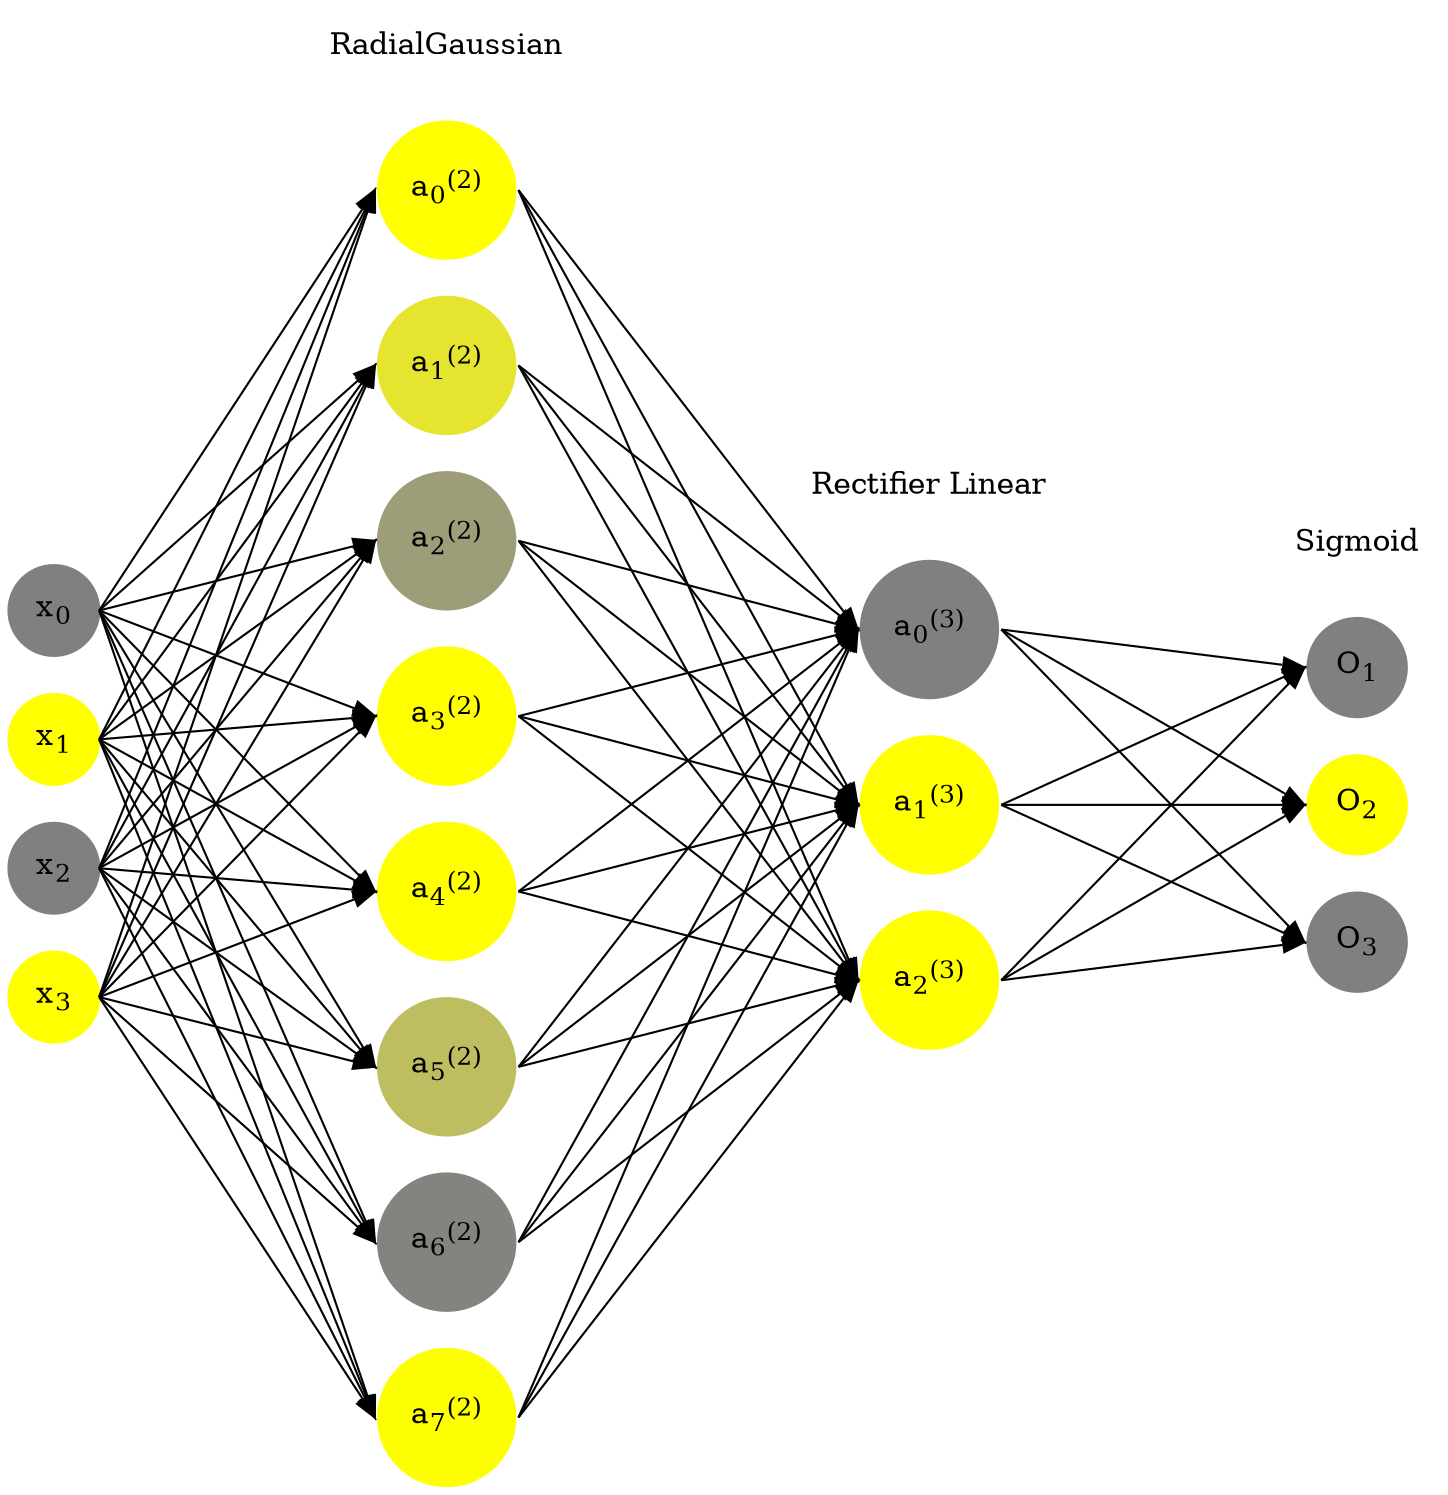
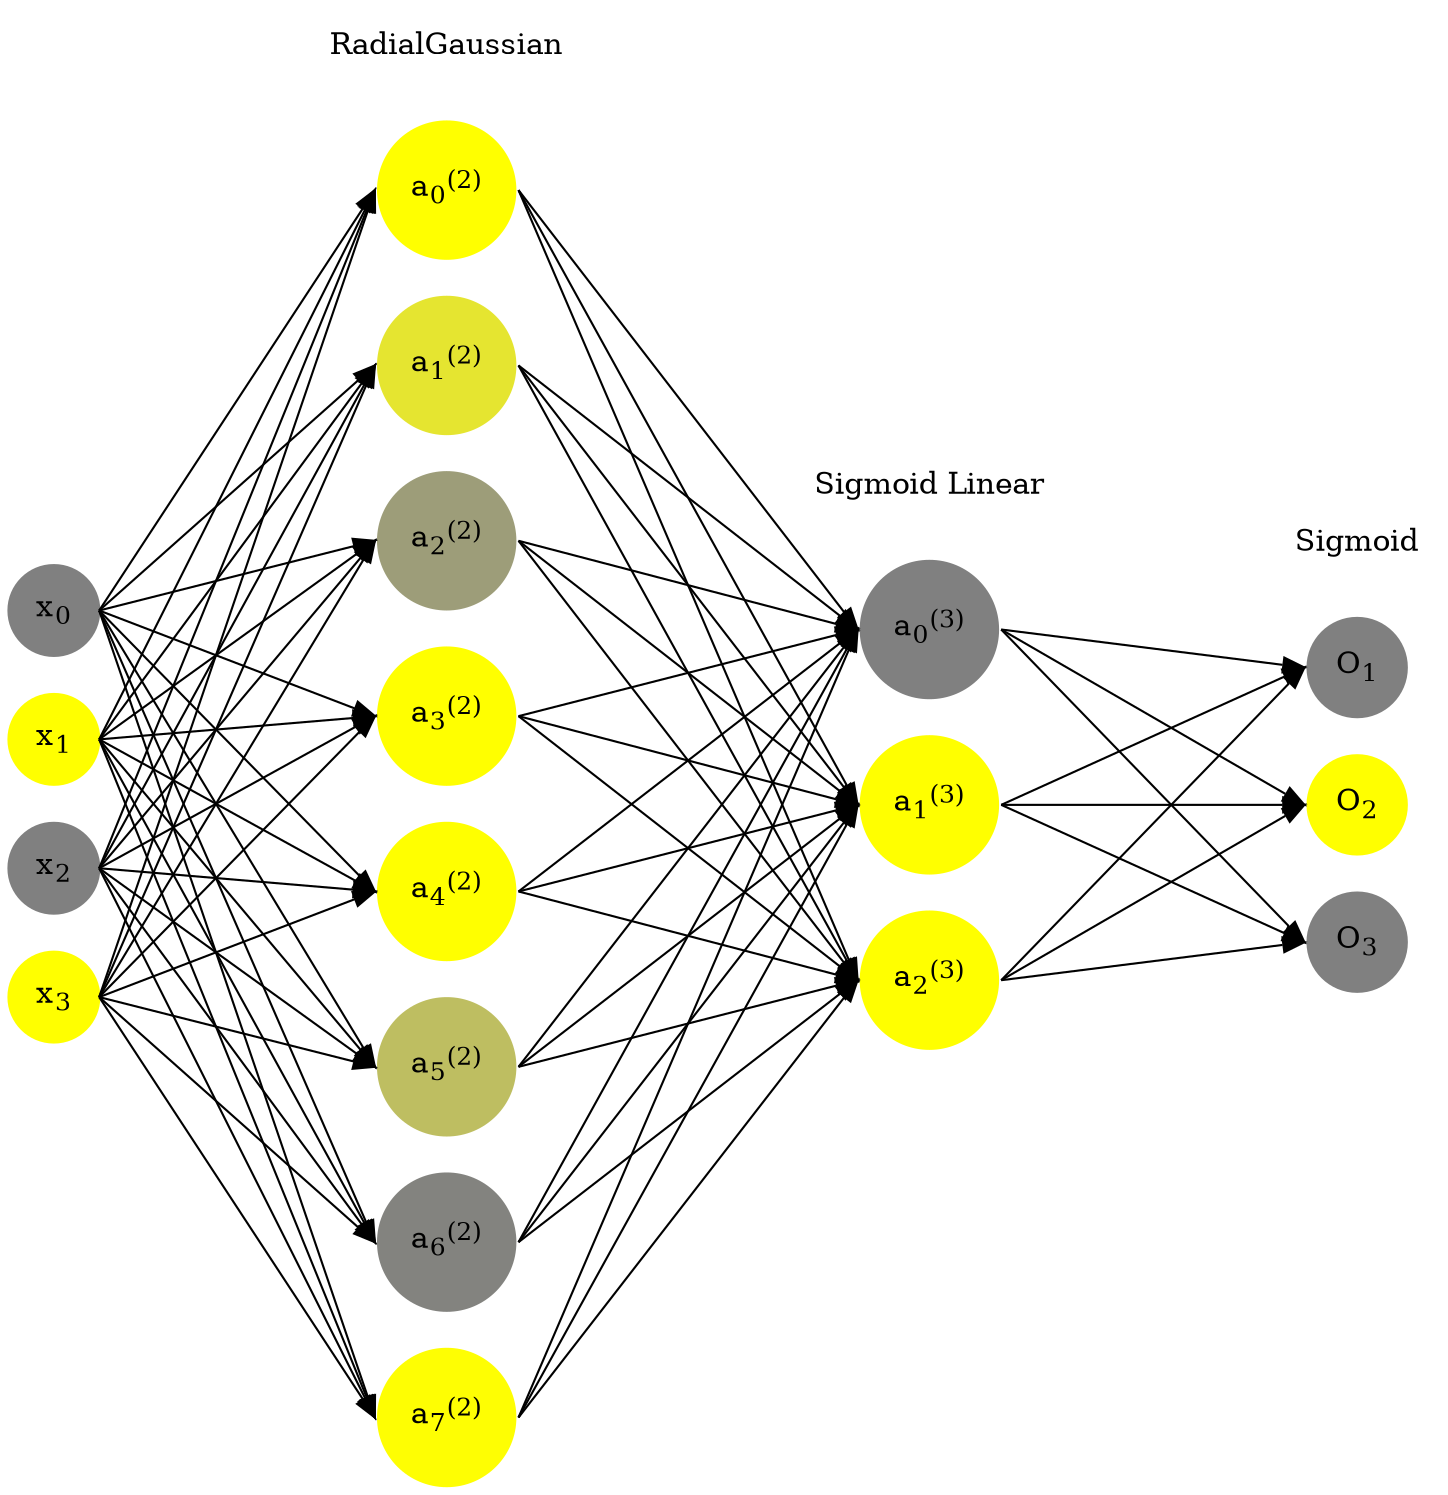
node "Rectifier Linear": label "Rectifier Linear" -> "Sigmoid Linear"
